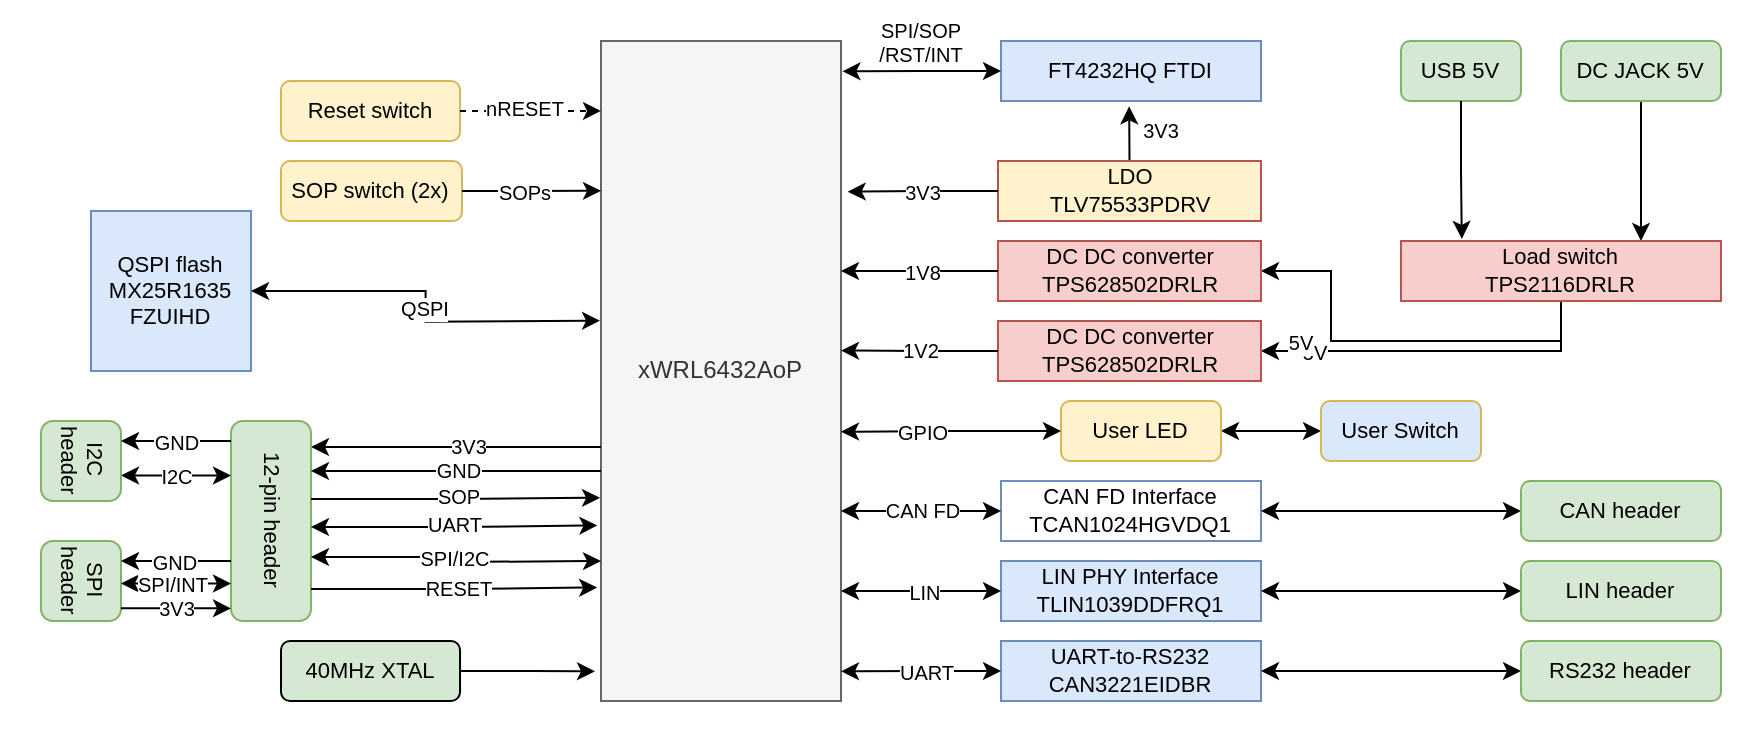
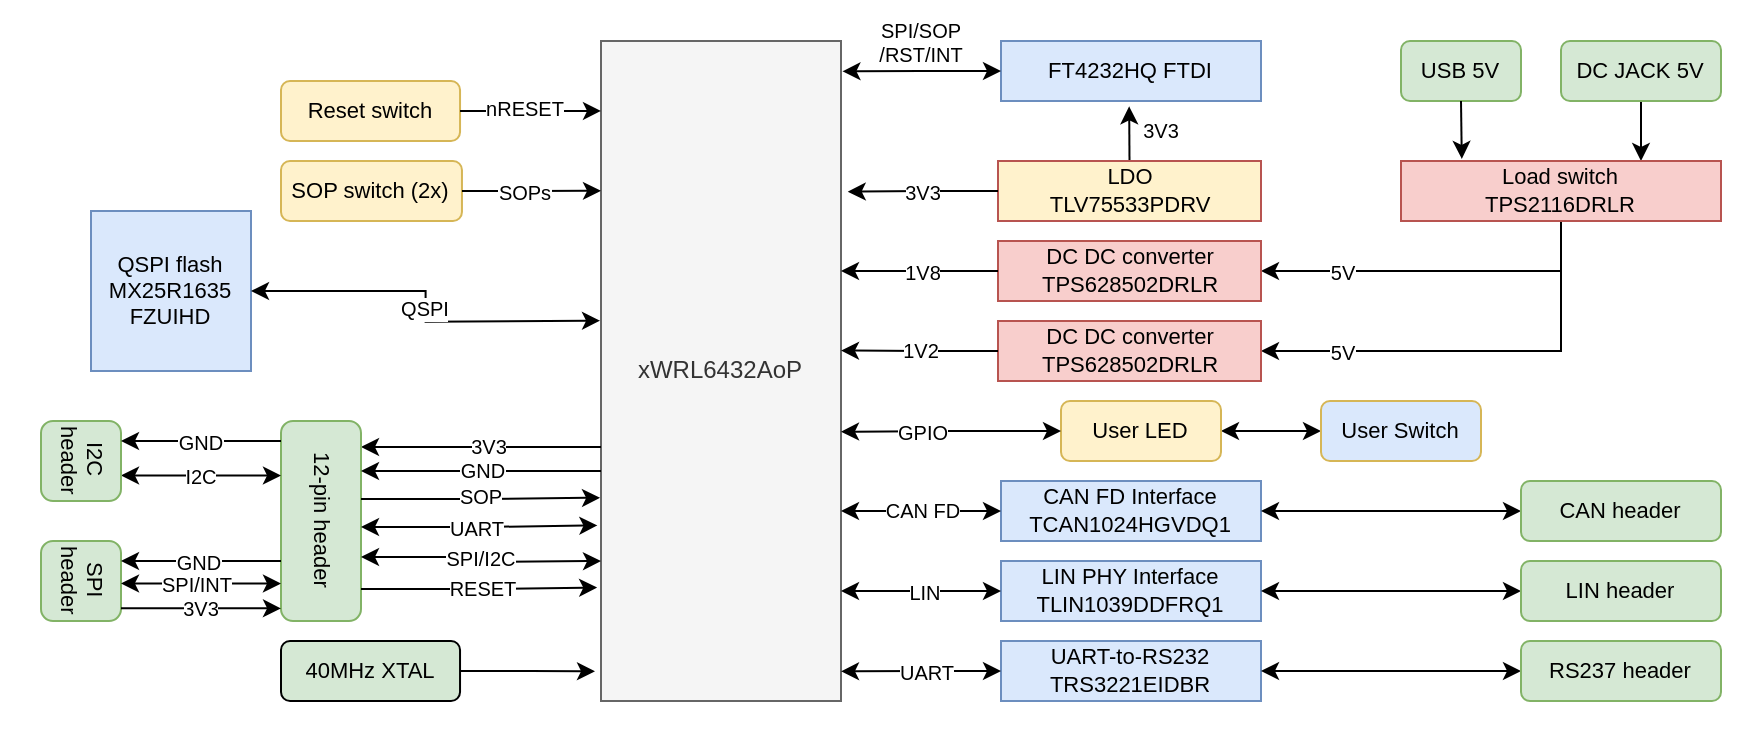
edge "Reset switch" -> "xWRL6432AoP": style dashed -> solid
node "Load switch TPS2116DRLR": moved (1561, 271) -> (1561, 191)
node "CAN FD Interface TCAN1024HGVDQ1": fillcolor #ffffff -> #dae8fc
node "12-pin header": moved (271, 521) -> (321, 521)
node "UART-to-RS232 CAN3221EIDBR": label "UART-to-RS232 CAN3221EIDBR" -> "UART-to-RS232 TRS3221EIDBR"
node "RS232 header": label "RS232 header" -> "RS237 header"
